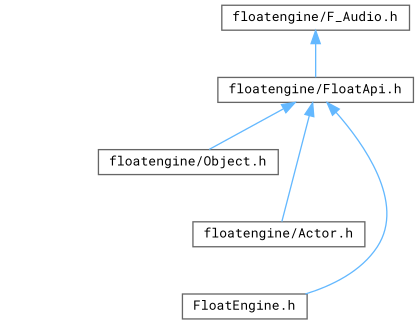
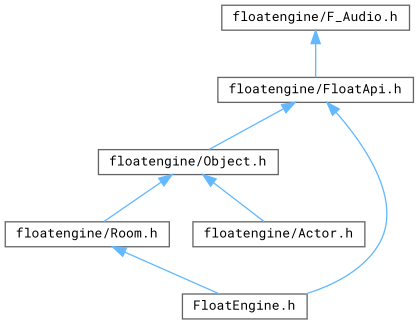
edge "floatengine/Actor.h" -> "floatengine/FloatApi.h": now "floatengine/Actor.h" -> "floatengine/Object.h"
node "floatengine/Room.h": added
